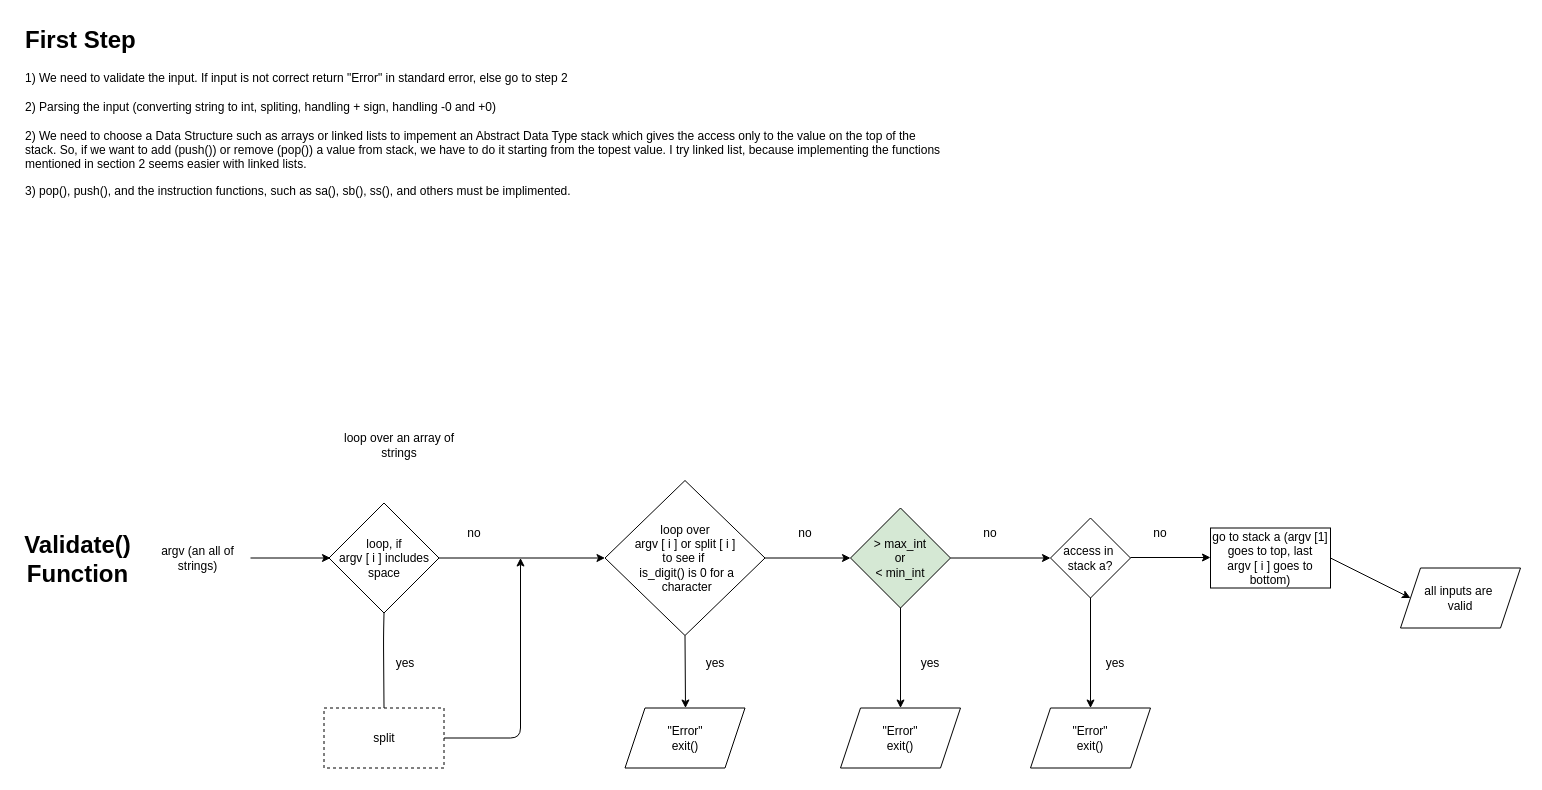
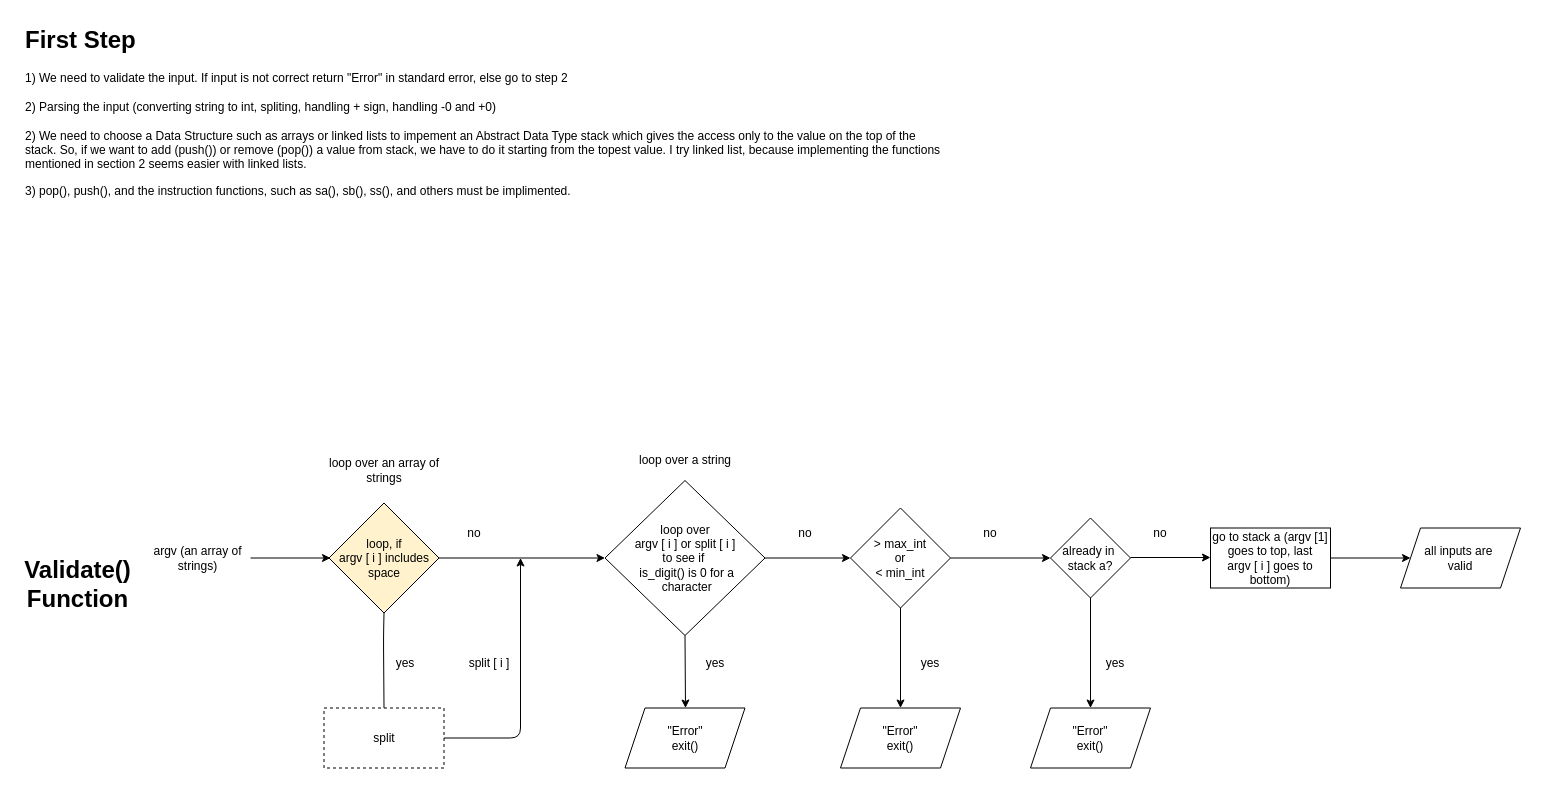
node "loop over an array of strings": moved (399, 446) -> (384, 471)
node "loop over a string": added
node "loop, if argv [ i ] includes space": fillcolor #ffffff -> #fff2cc
node "> max_int or < min_int": fillcolor #d5e8d4 -> #ffffff
node "argv (an all of strings)": label "argv (an all of strings)" -> "argv (an array of strings)"
node "access in stack a?": label "access in stack a?" -> "already in stack a?"
node "Validate() Function": moved (78, 561) -> (78, 586)
node "all inputs are valid": moved (1461, 598) -> (1461, 558)
node "split [ i ]": added
